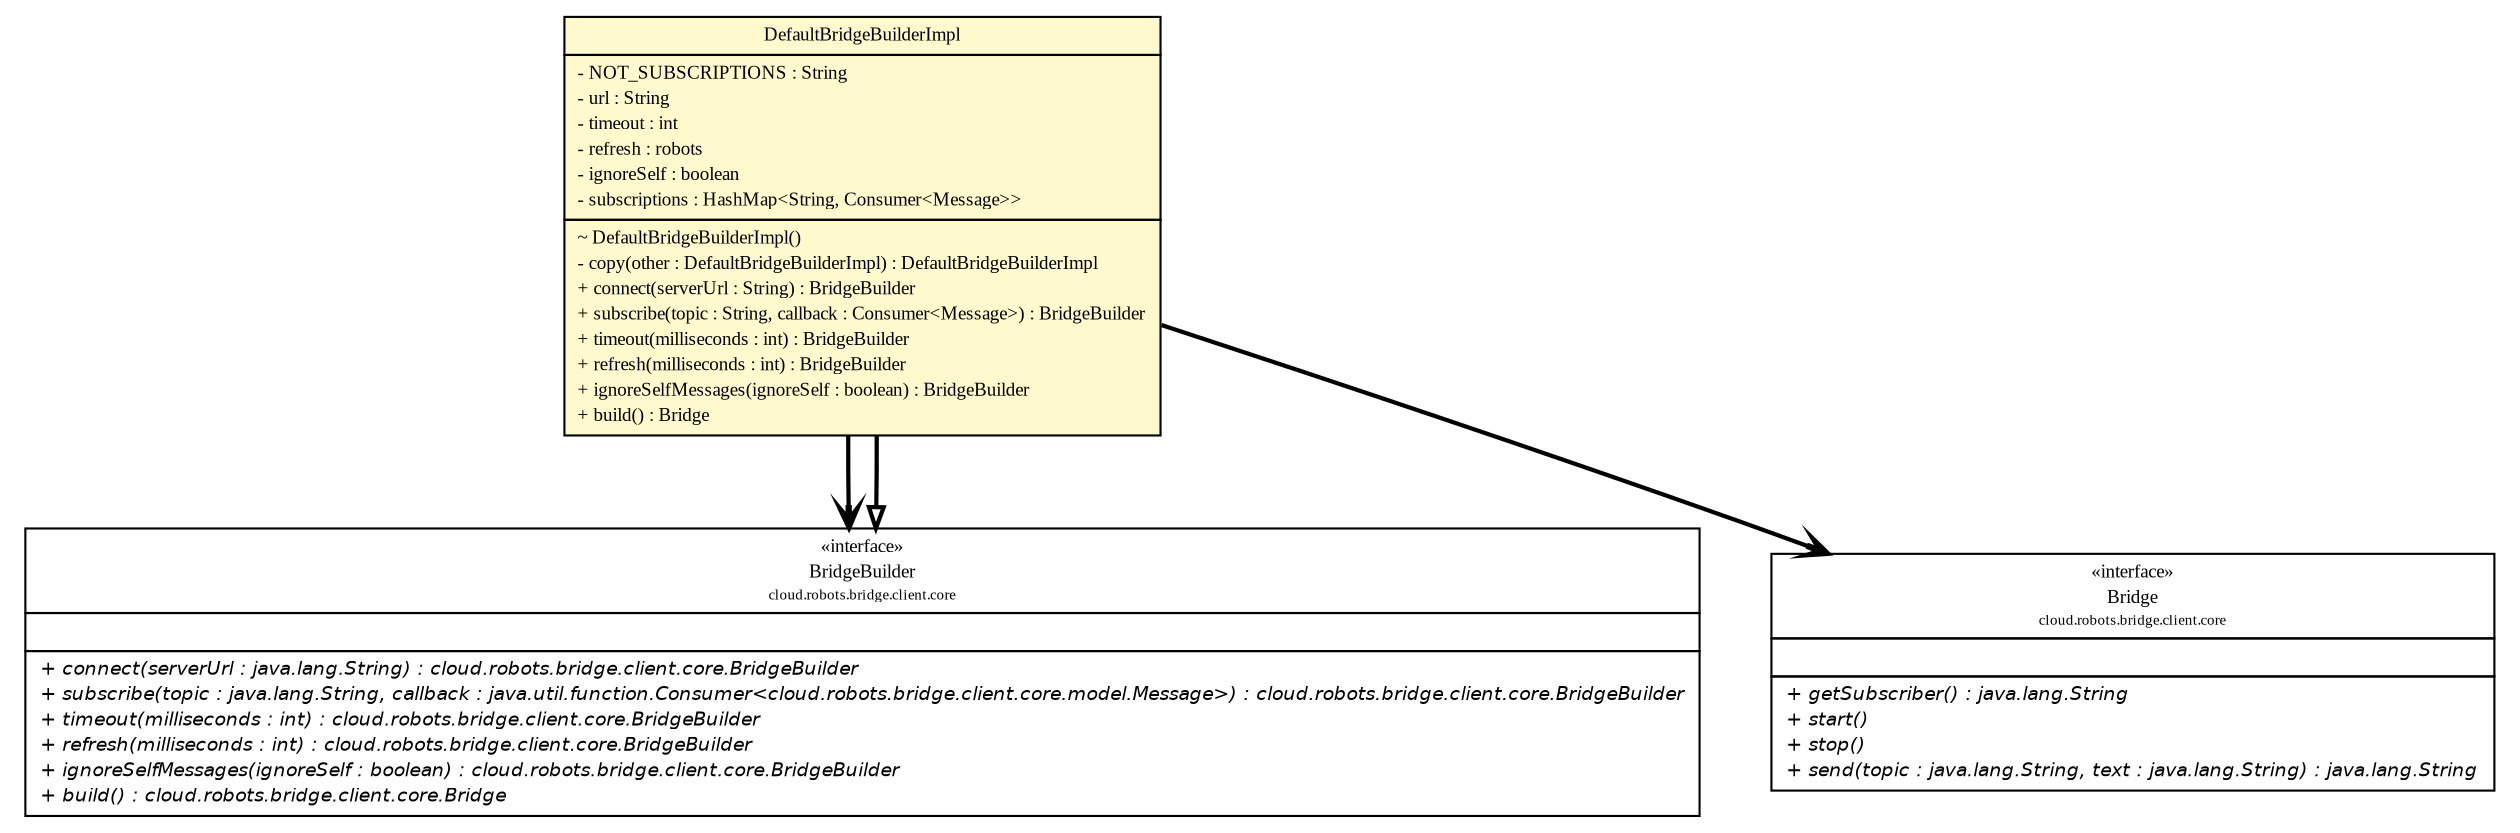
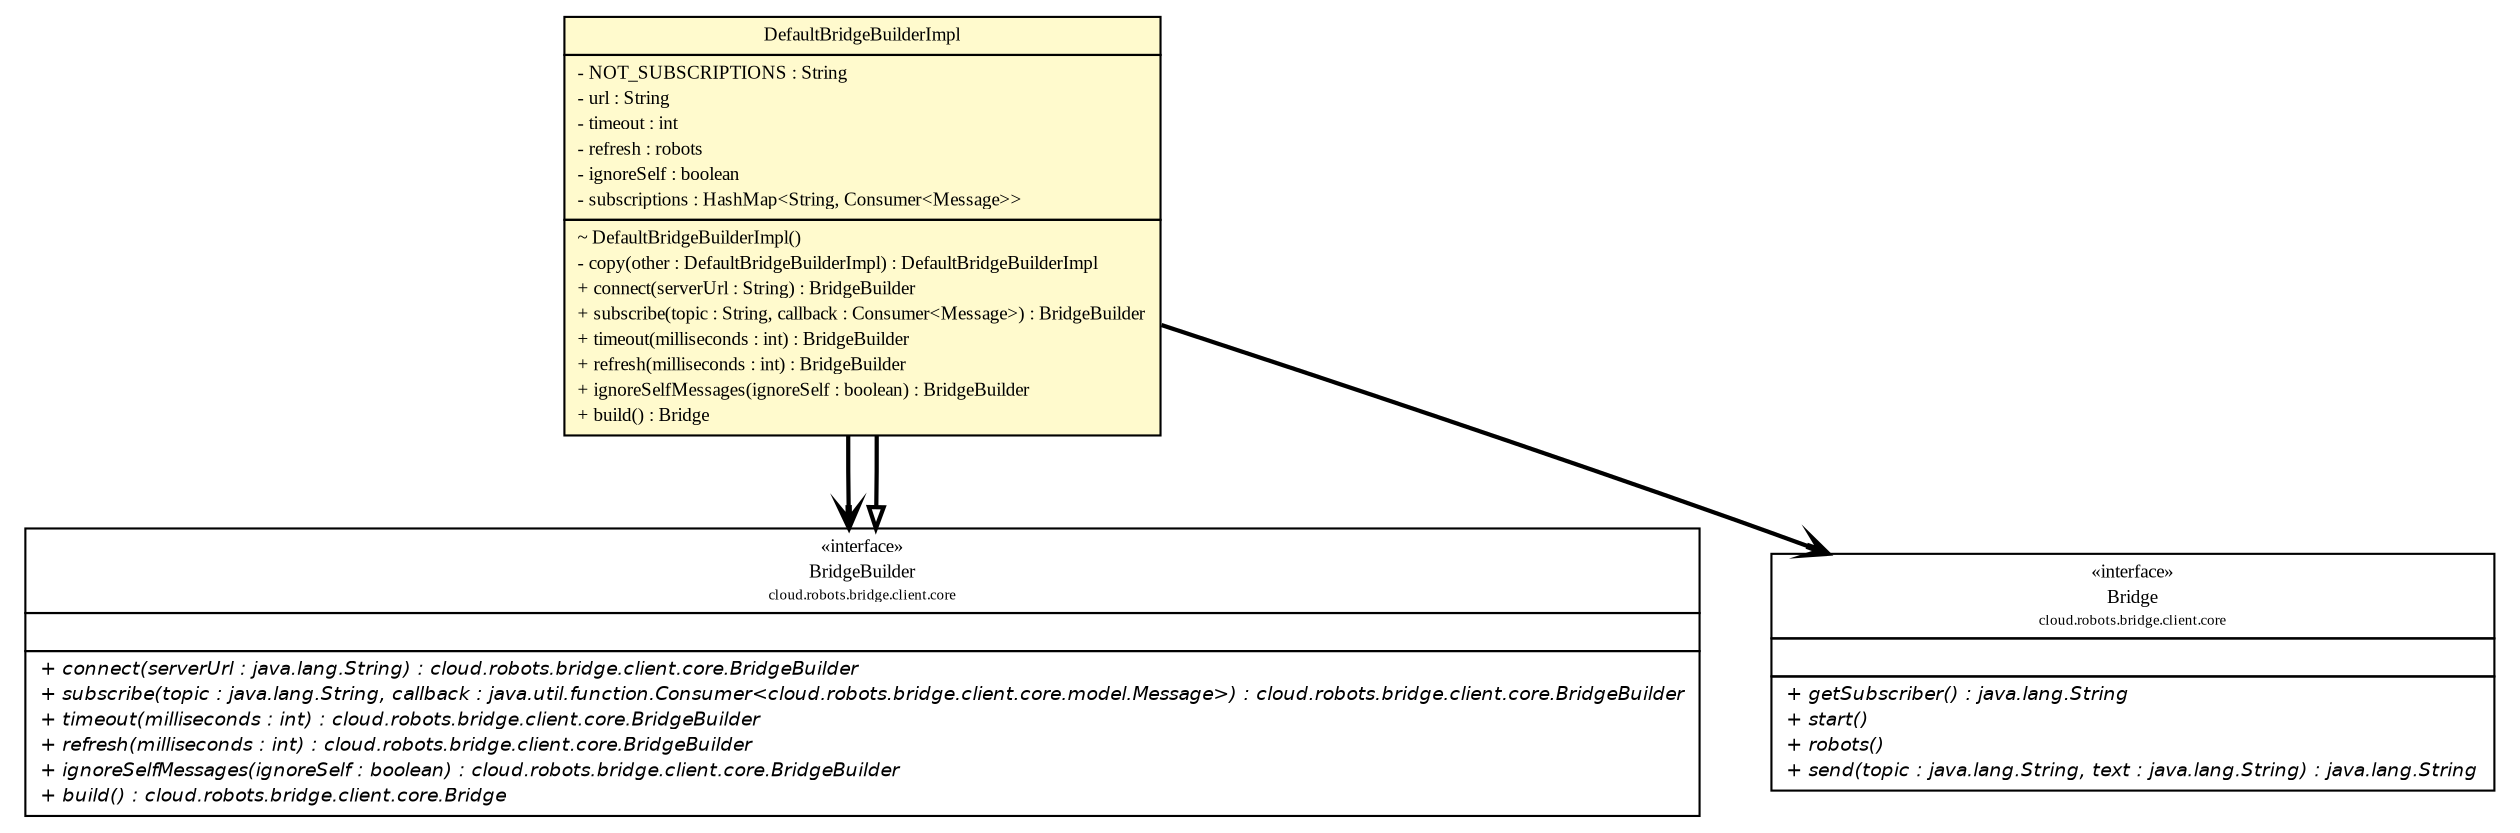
node "Bridge": text "+ stop()" -> "+ robots()"
